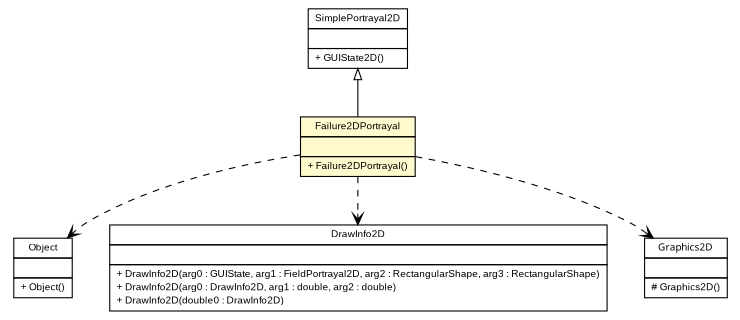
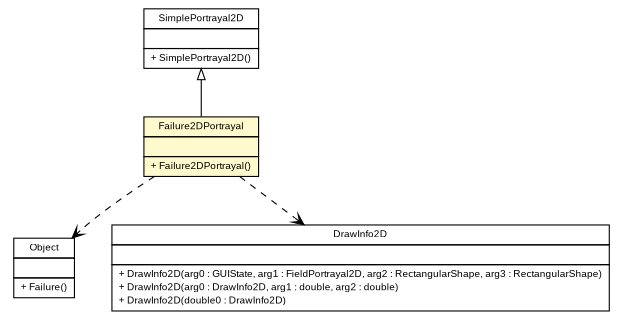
node "SimplePortrayal2D": text "+ GUIState2D()" -> "+ SimplePortrayal2D()"
node "Graphics2D": removed
node "Object": text "+ Object()" -> "+ Failure()"
